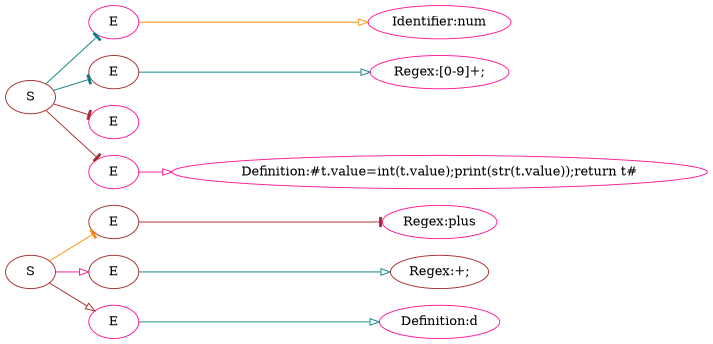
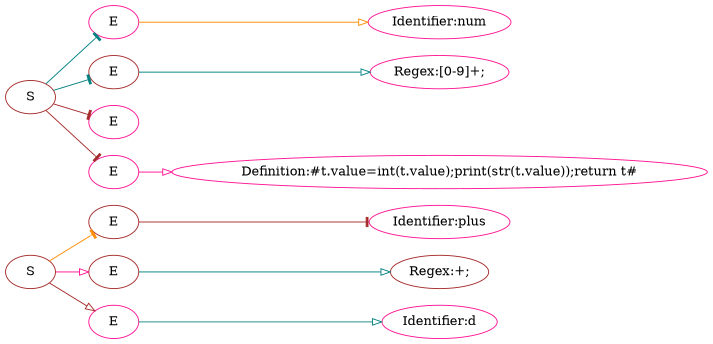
node "Regex:plus": label "Regex:plus" -> "Identifier:plus"
node "Definition:d": label "Definition:d" -> "Identifier:d"
